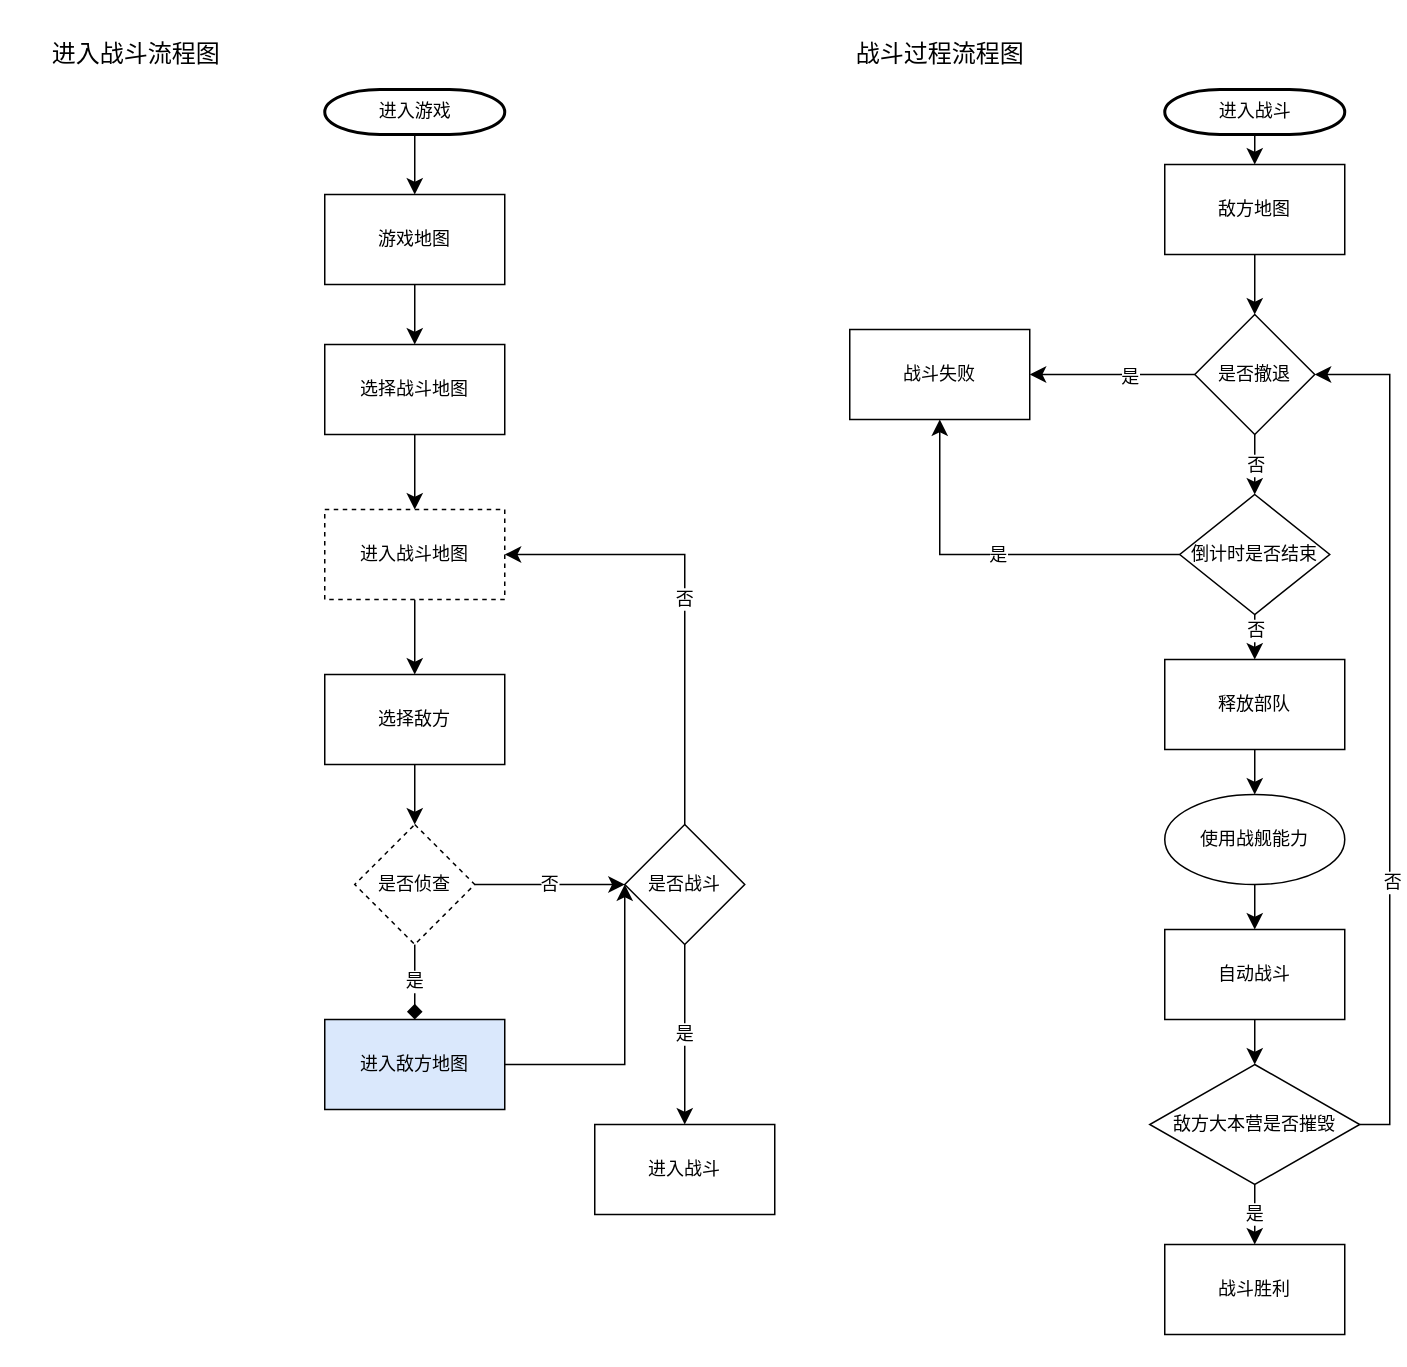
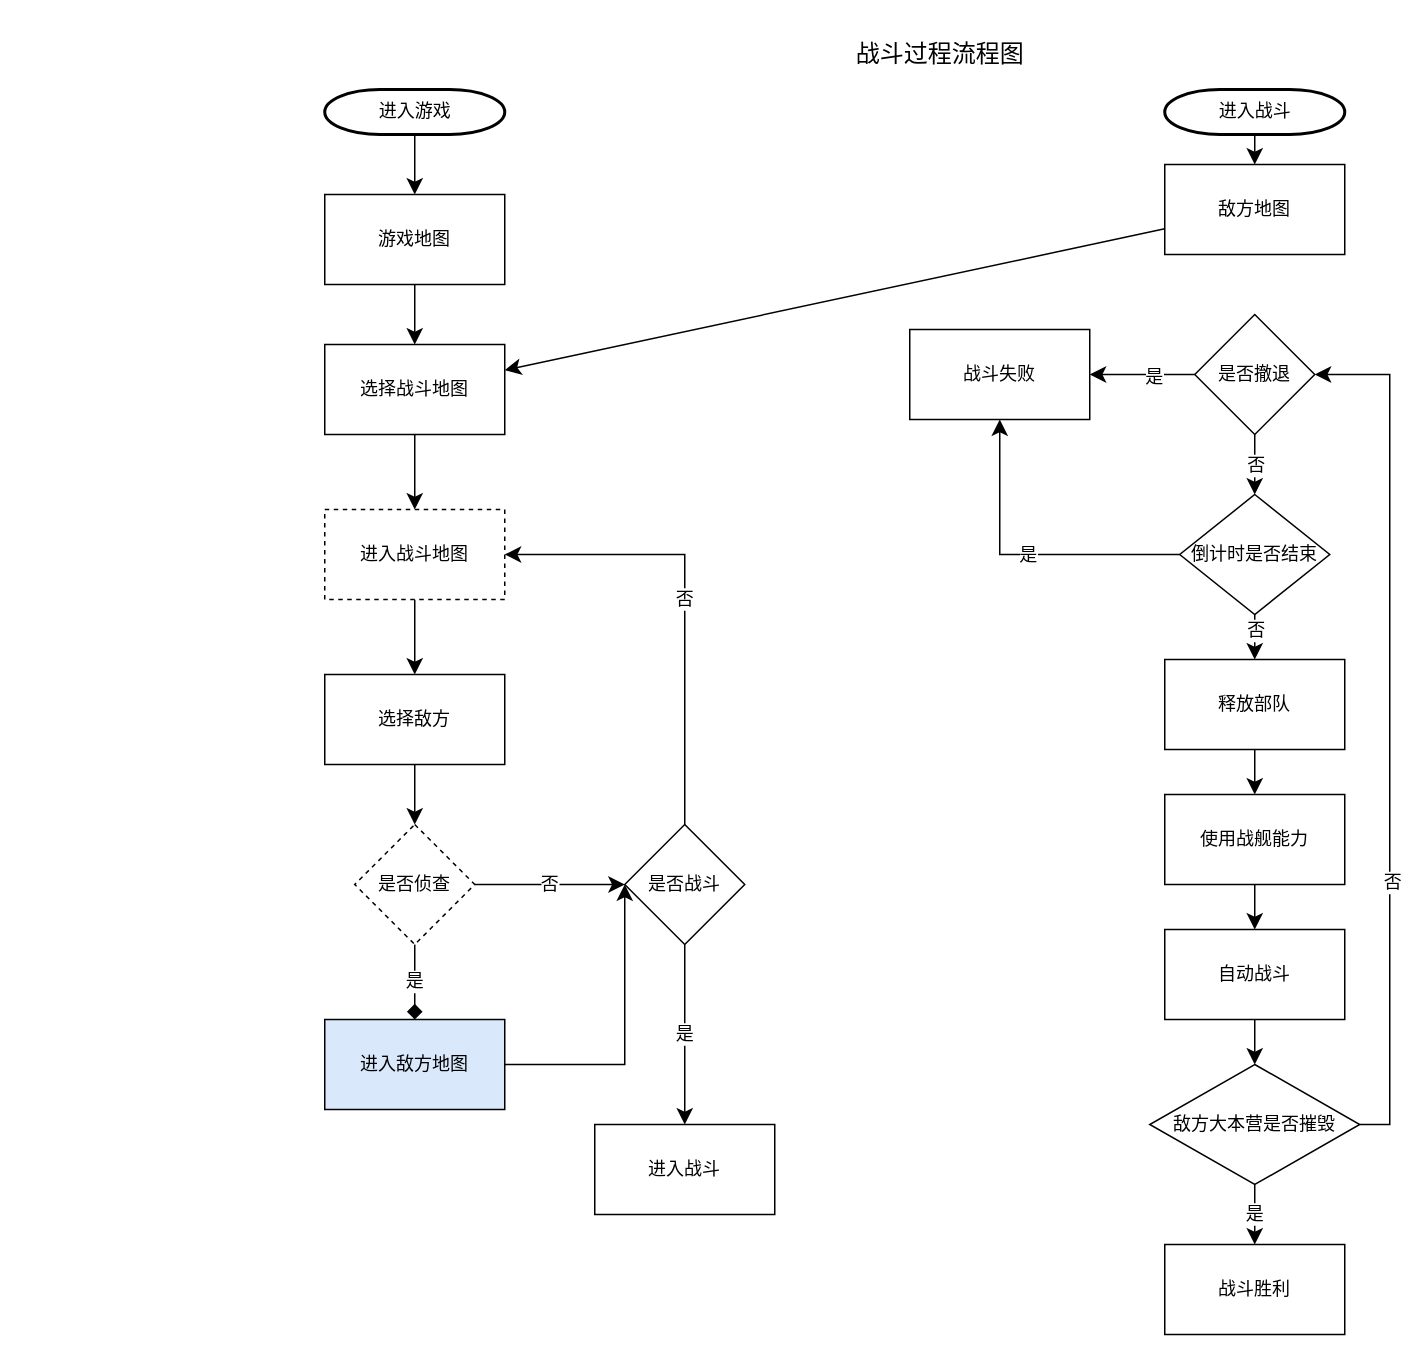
node "进入战斗流程图": removed
edge "敌方地图" -> "是否撤退": now "敌方地图" -> "选择战斗地图"
node "战斗失败": moved (940, 374) -> (1000, 374)
node "使用战舰能力": shape ellipse -> rectangle
